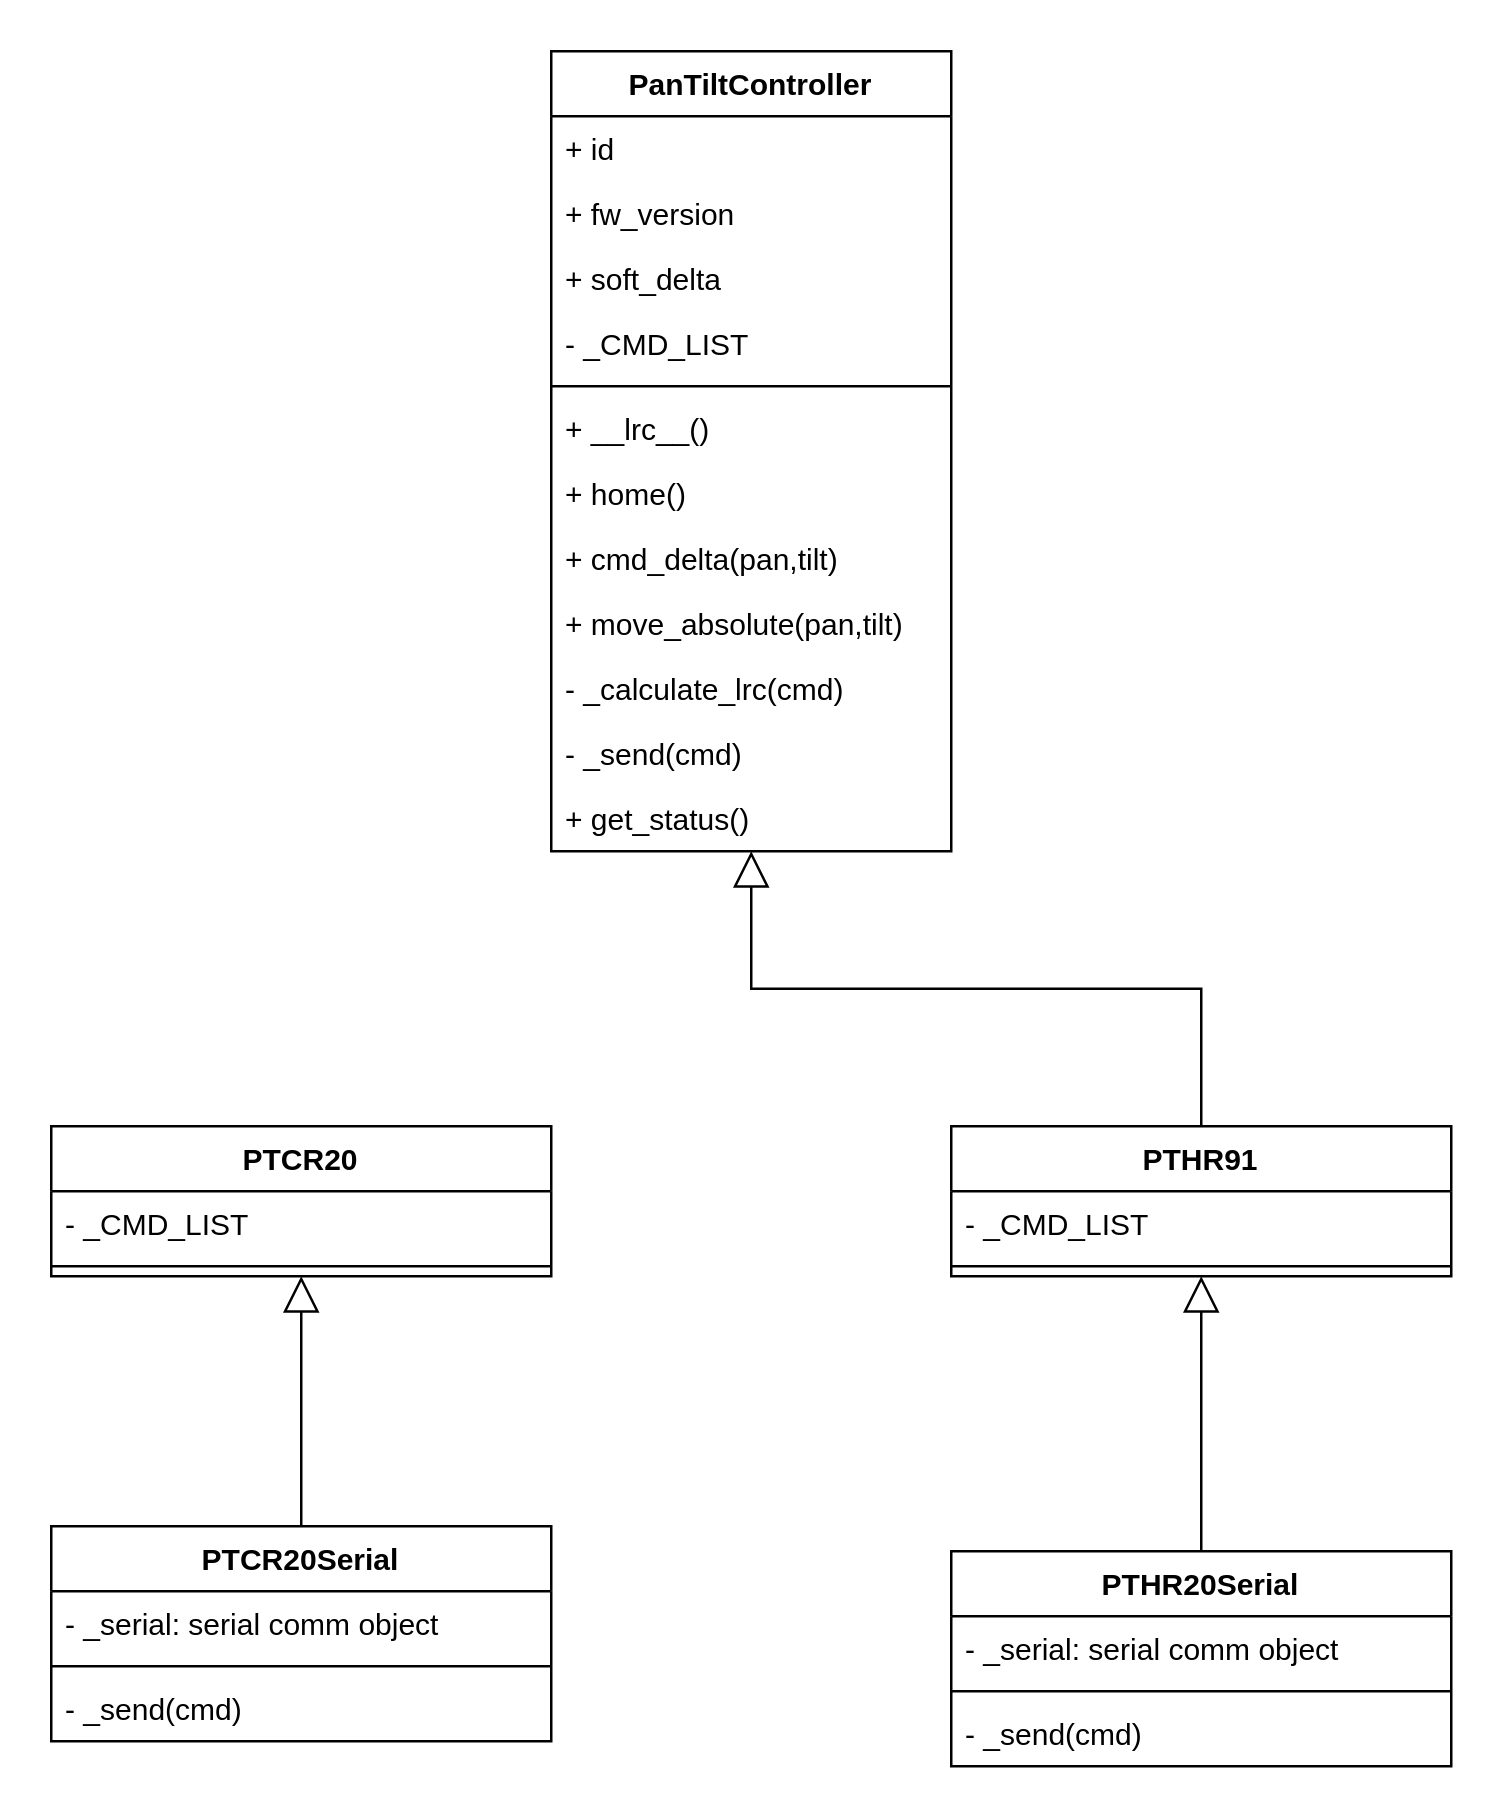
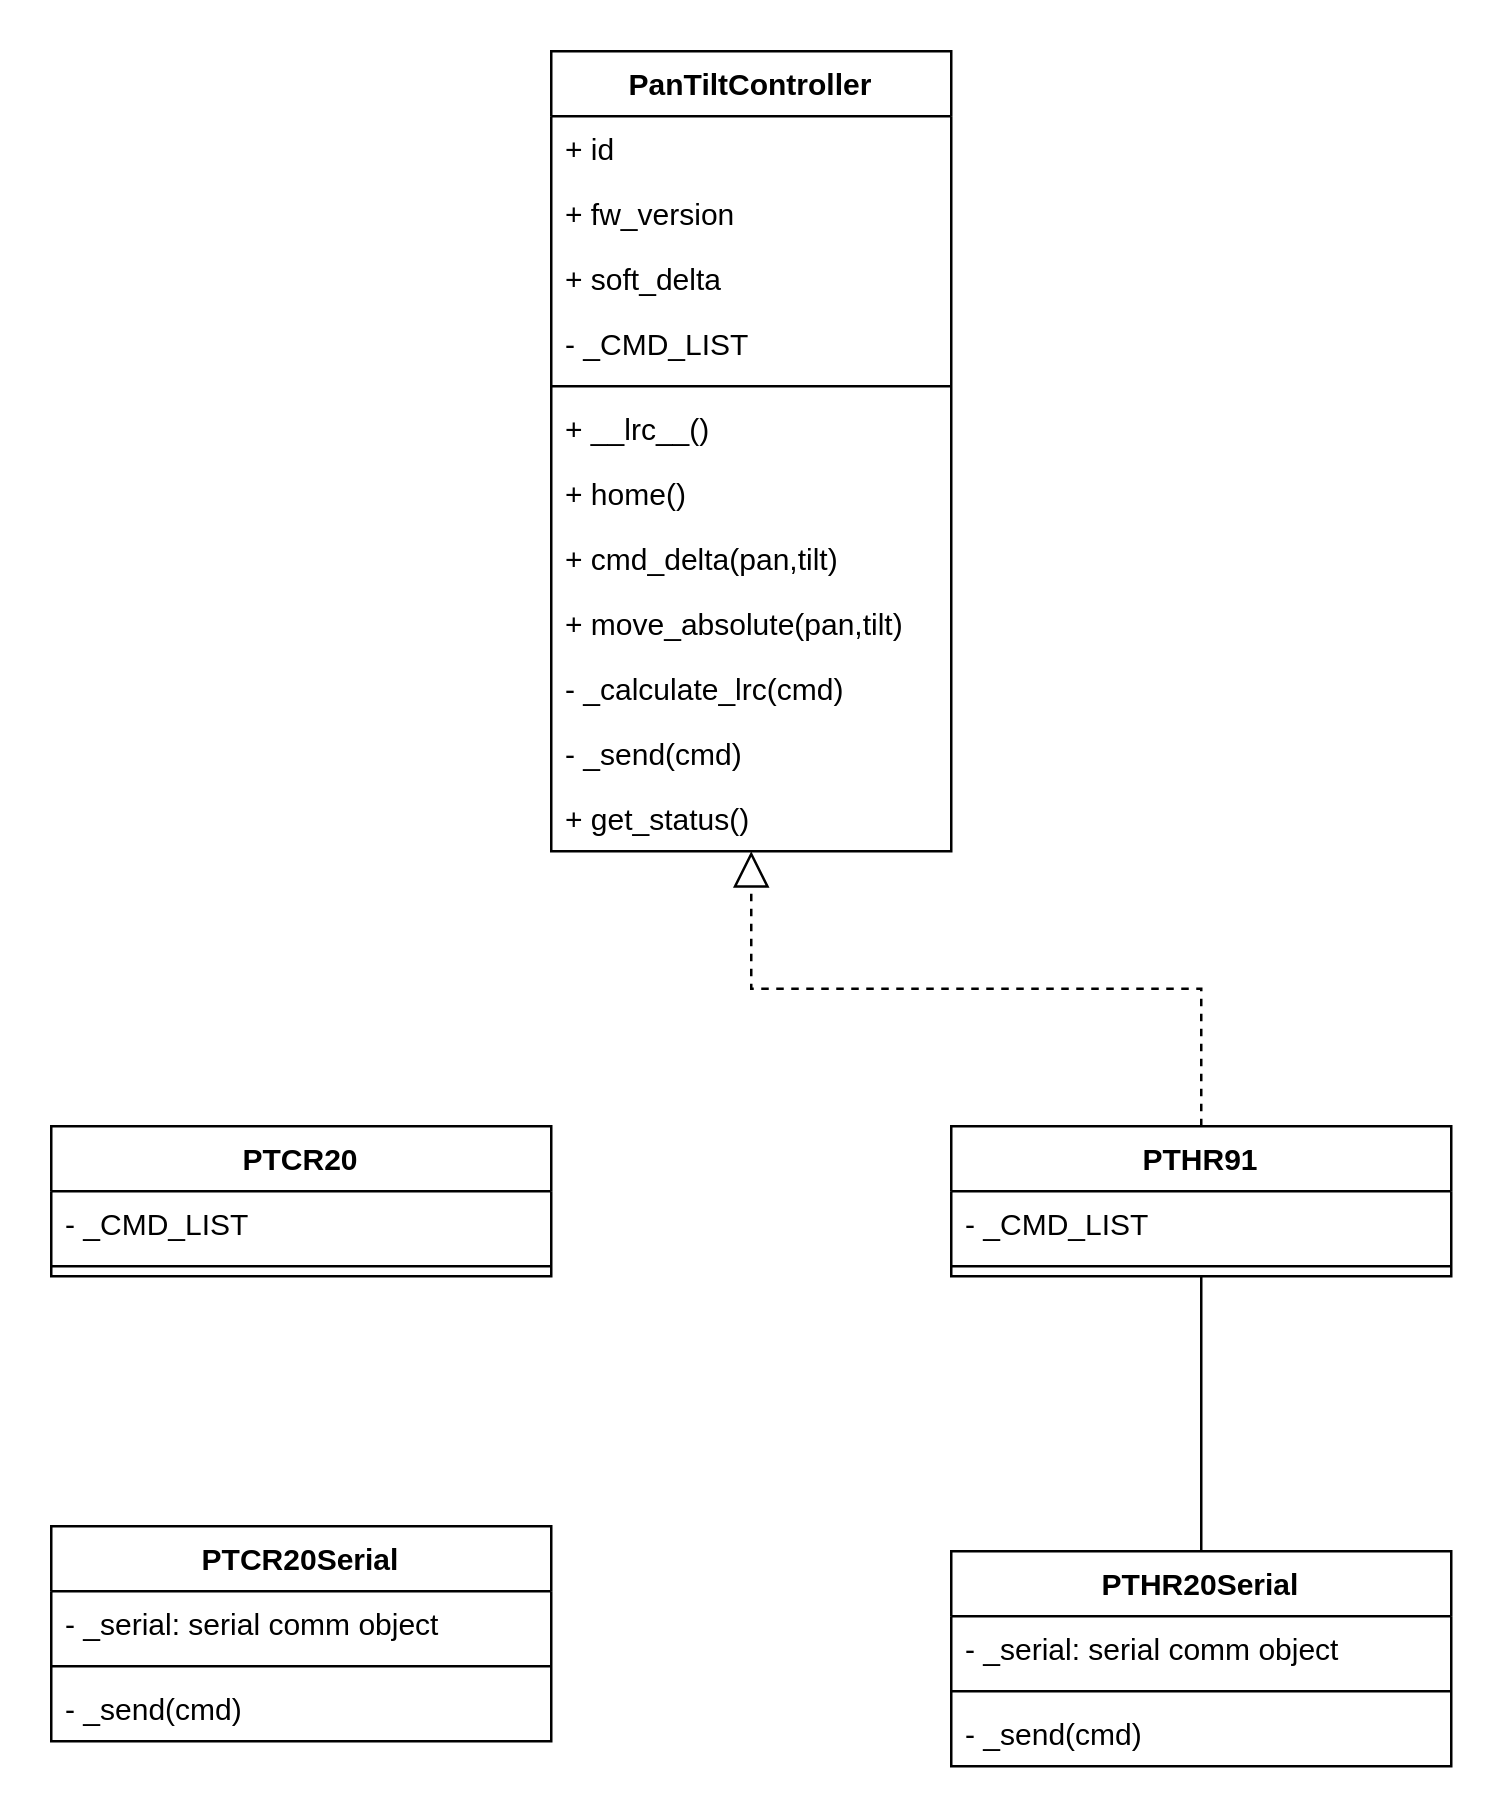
edge "PTHR91" -> "PanTiltController": style solid -> dashed
edge "PTHR20Serial" -> "PTHR91": arrowhead block -> none
edge "PTCR20Serial" -> "PTCR20": removed
